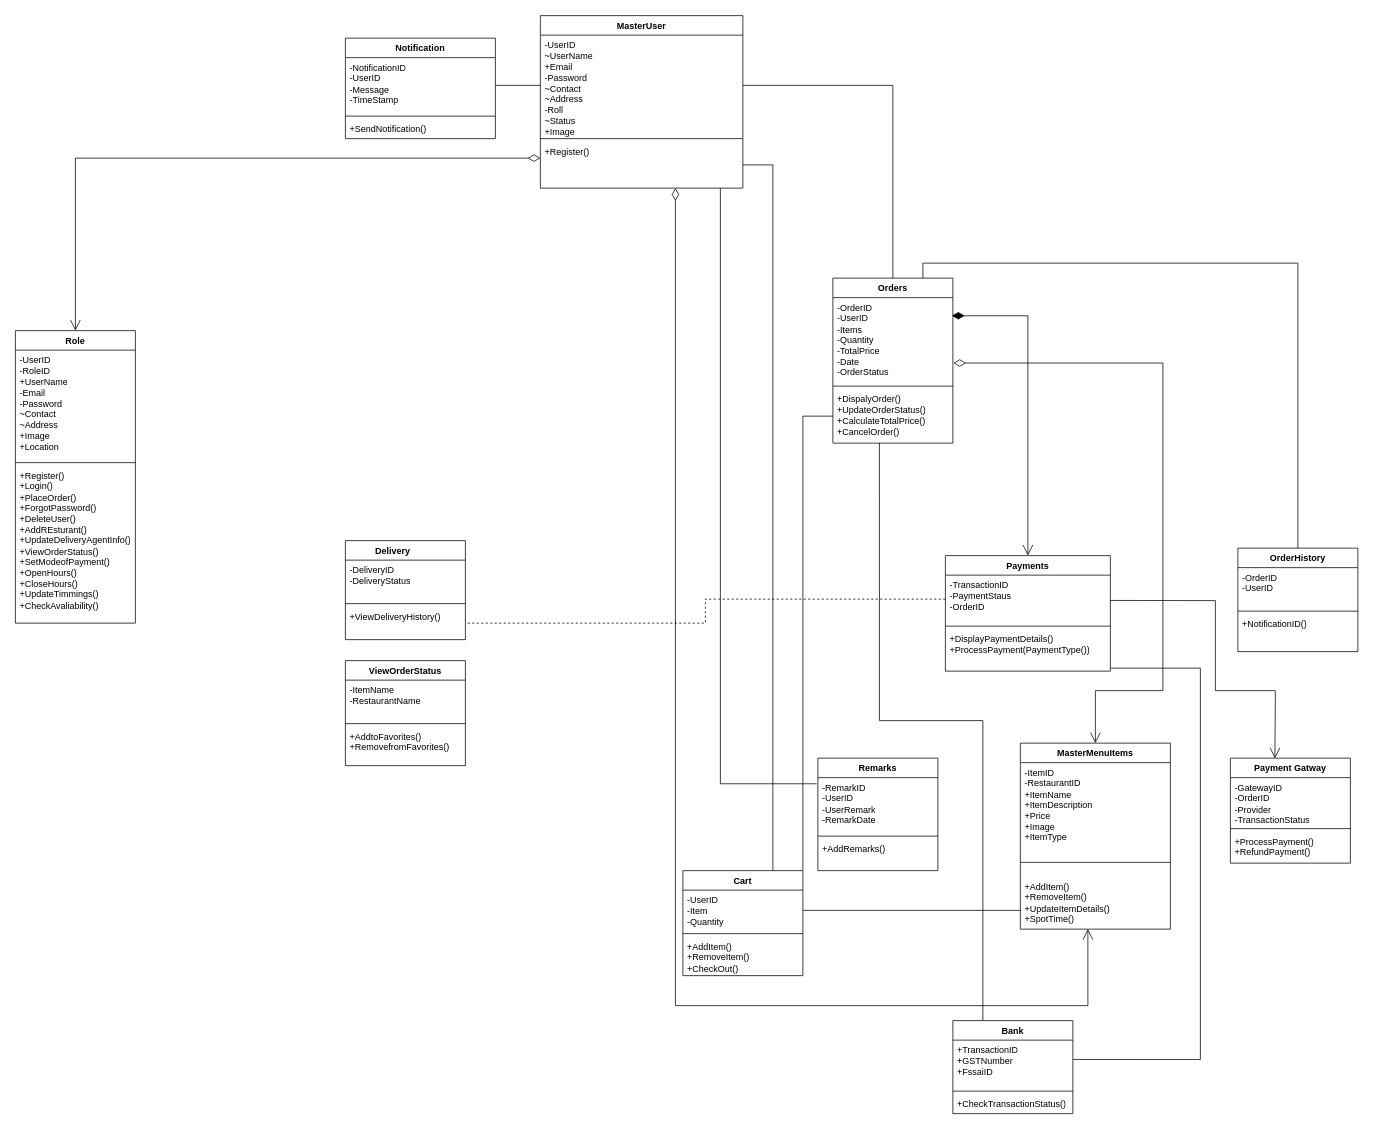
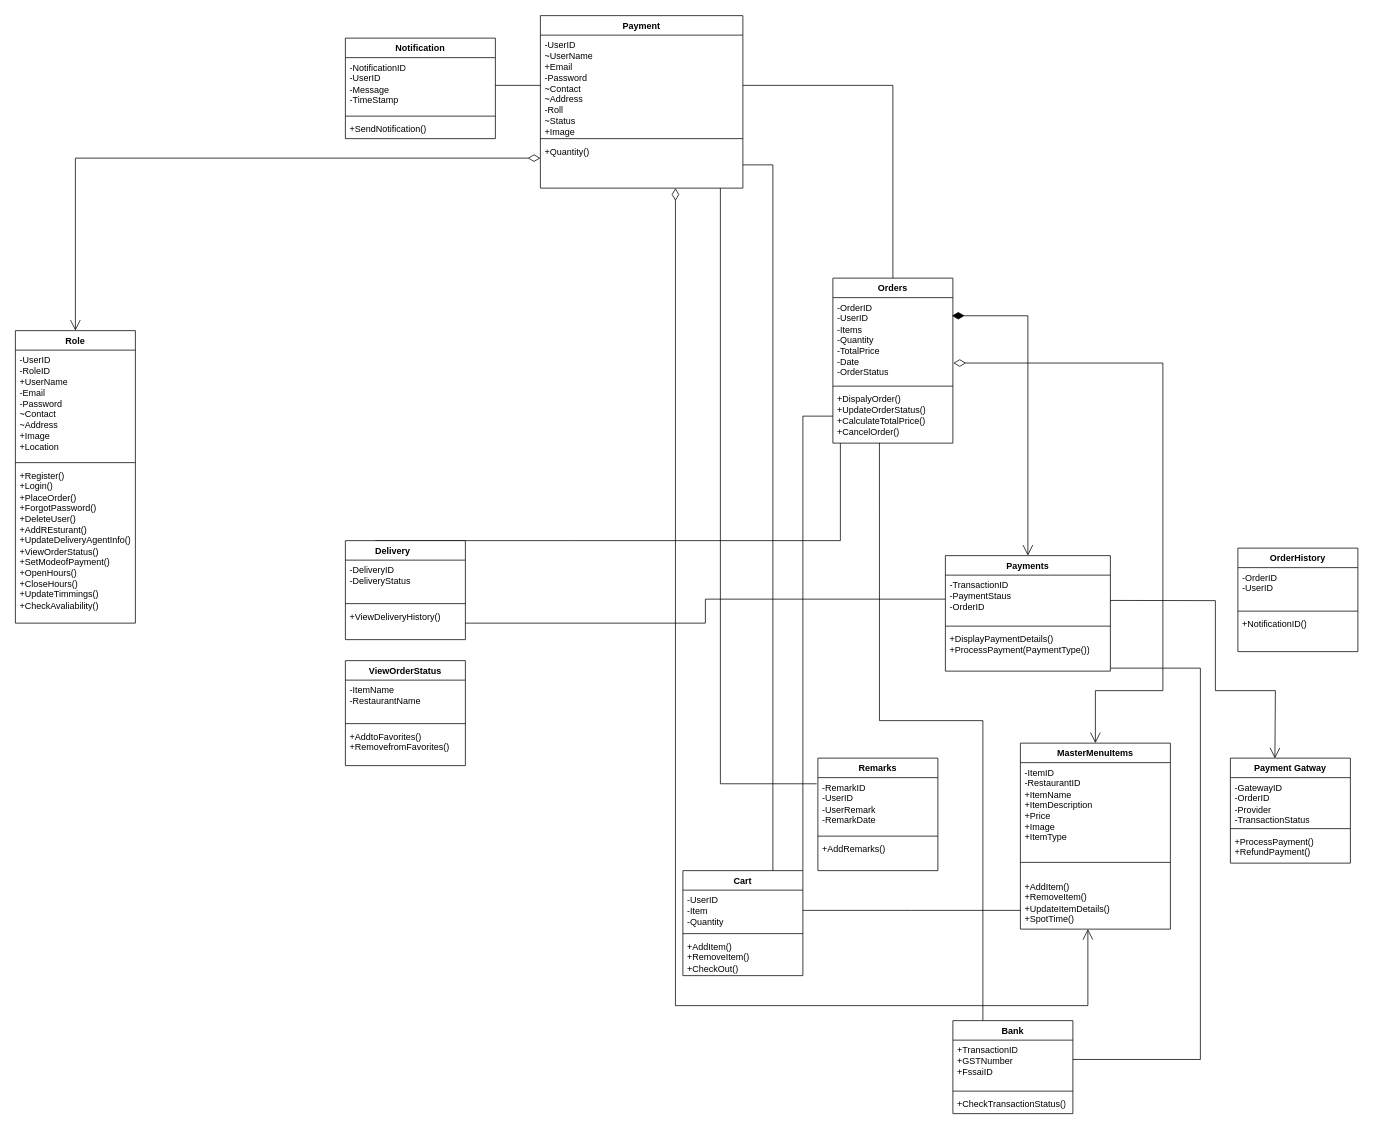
node "MasterUser": label "MasterUser" -> "Payment"
node "+Register()": label "+Register()" -> "+Quantity()"
edge "Orders" -- "OrderHistory": removed
edge "Orders" -- "Delivery": added
edge "-TransactionID -PaymentStaus -OrderID" -- "+ViewDeliveryHistory()": style dashed -> solid
